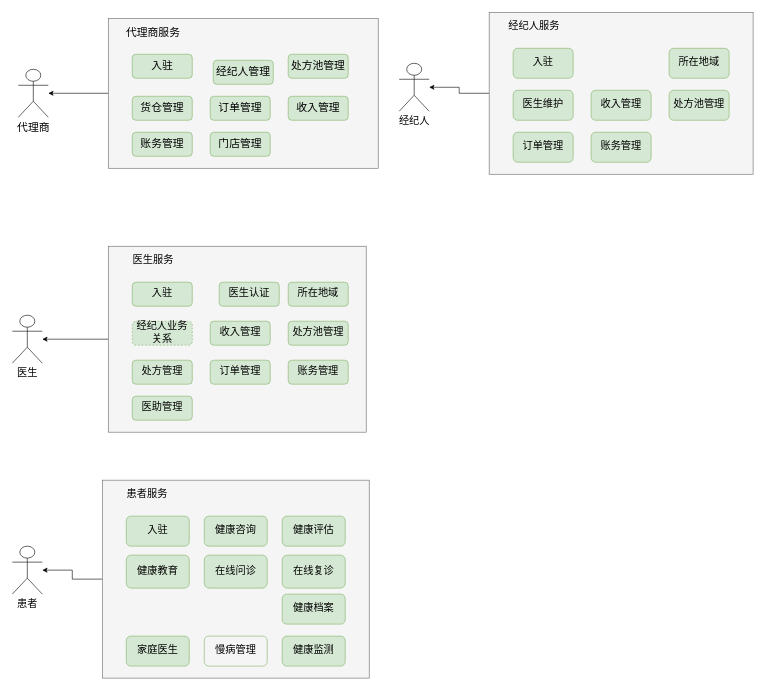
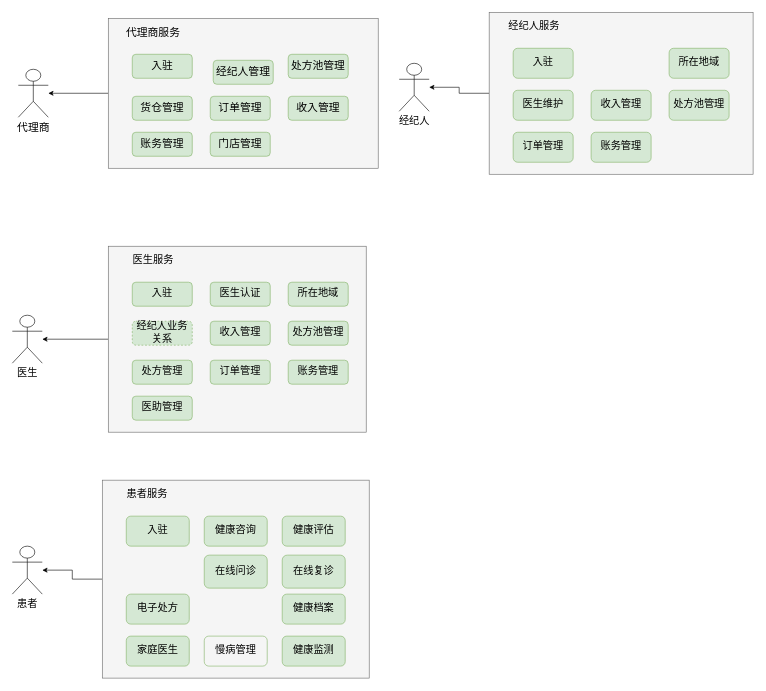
node "医生认证": moved (249, 294) -> (240, 294)
node "健康教育": removed
node "电子处方": added
